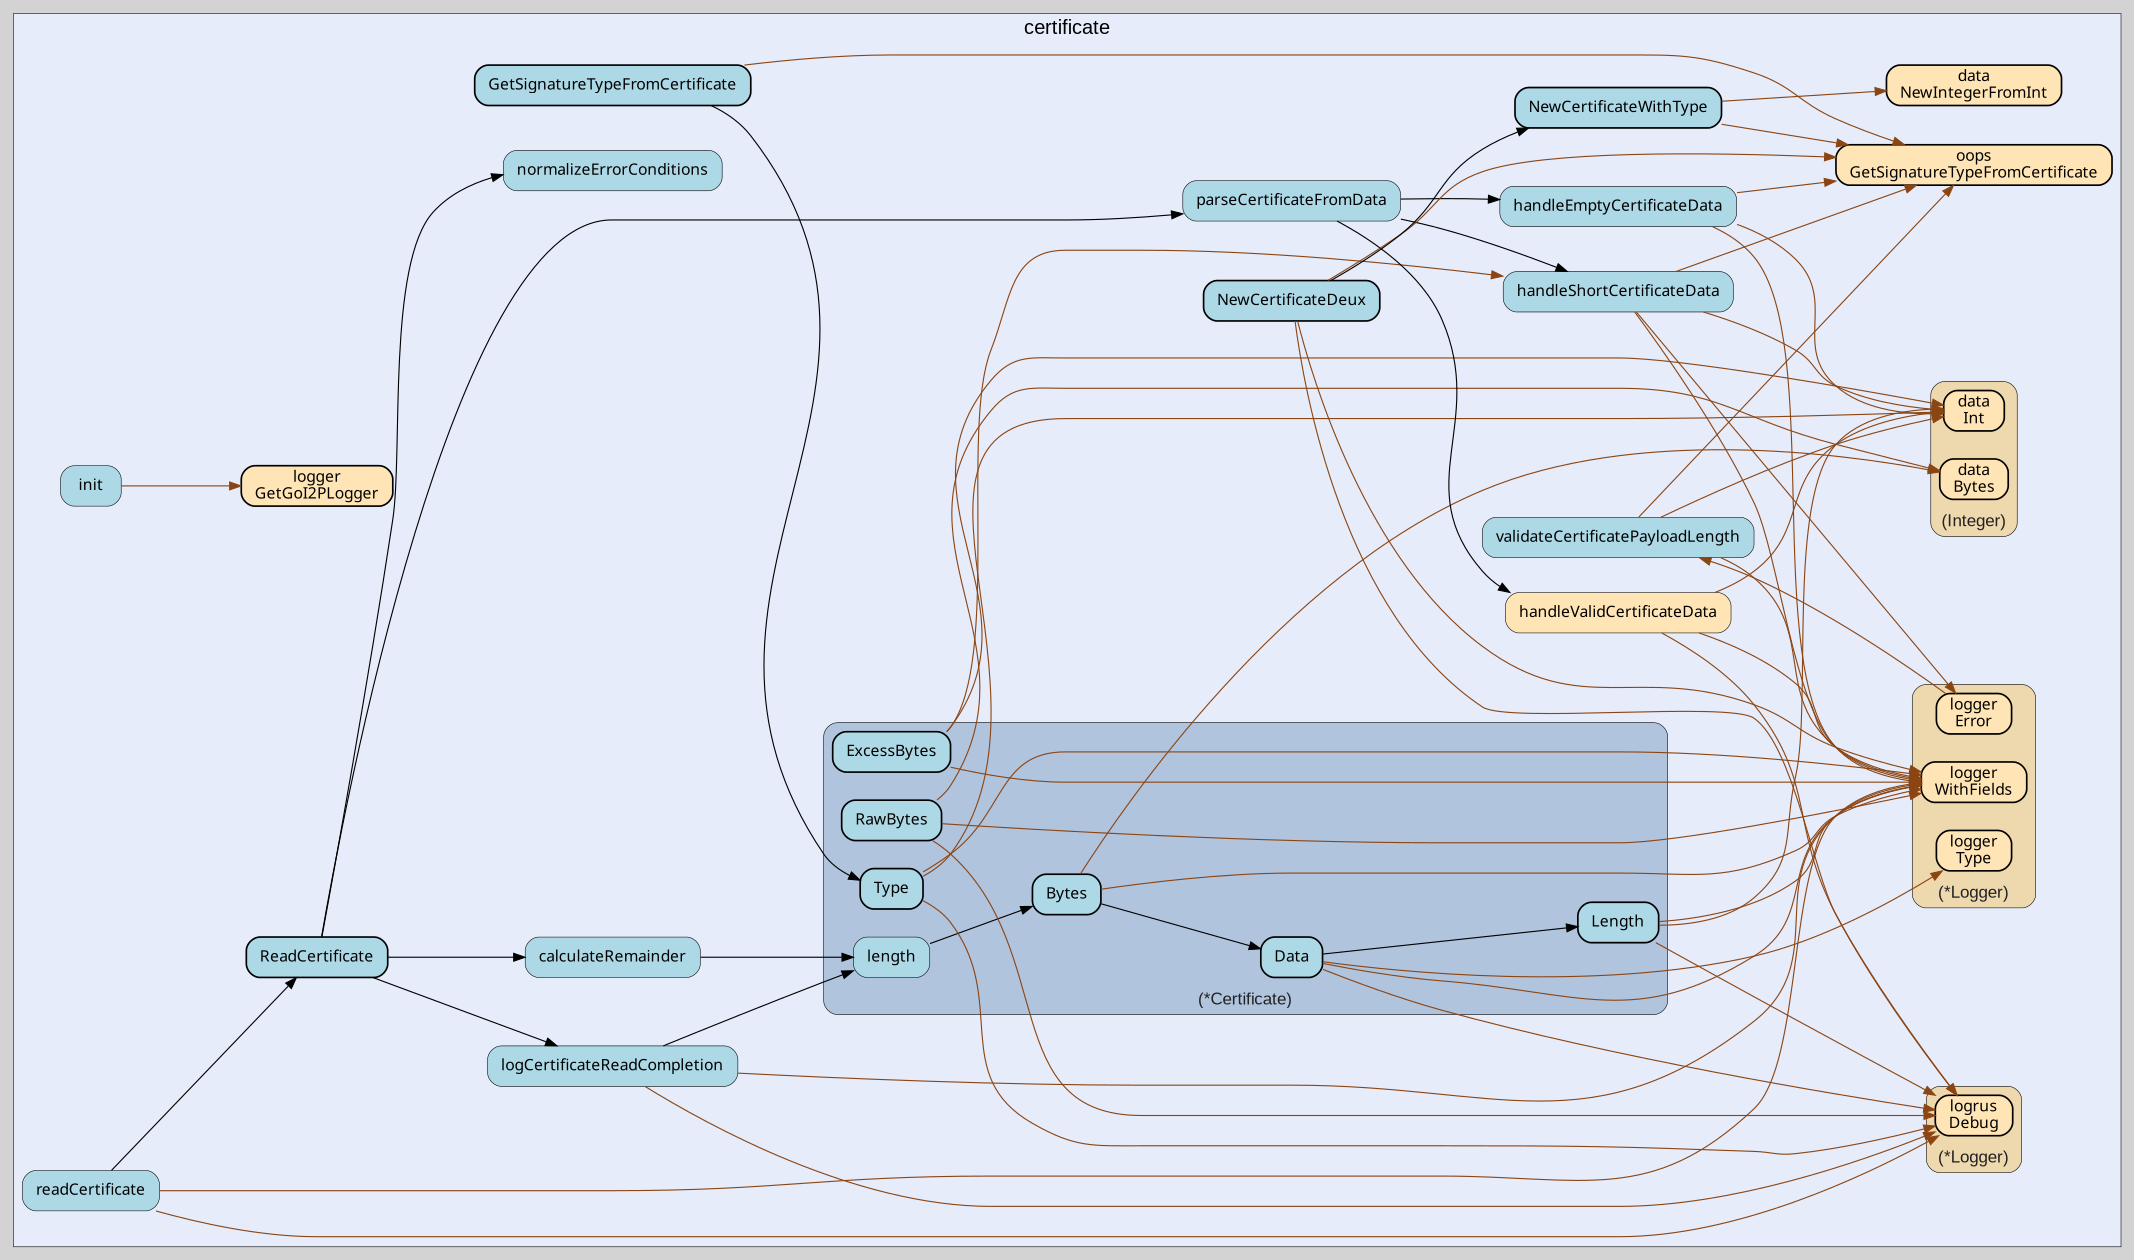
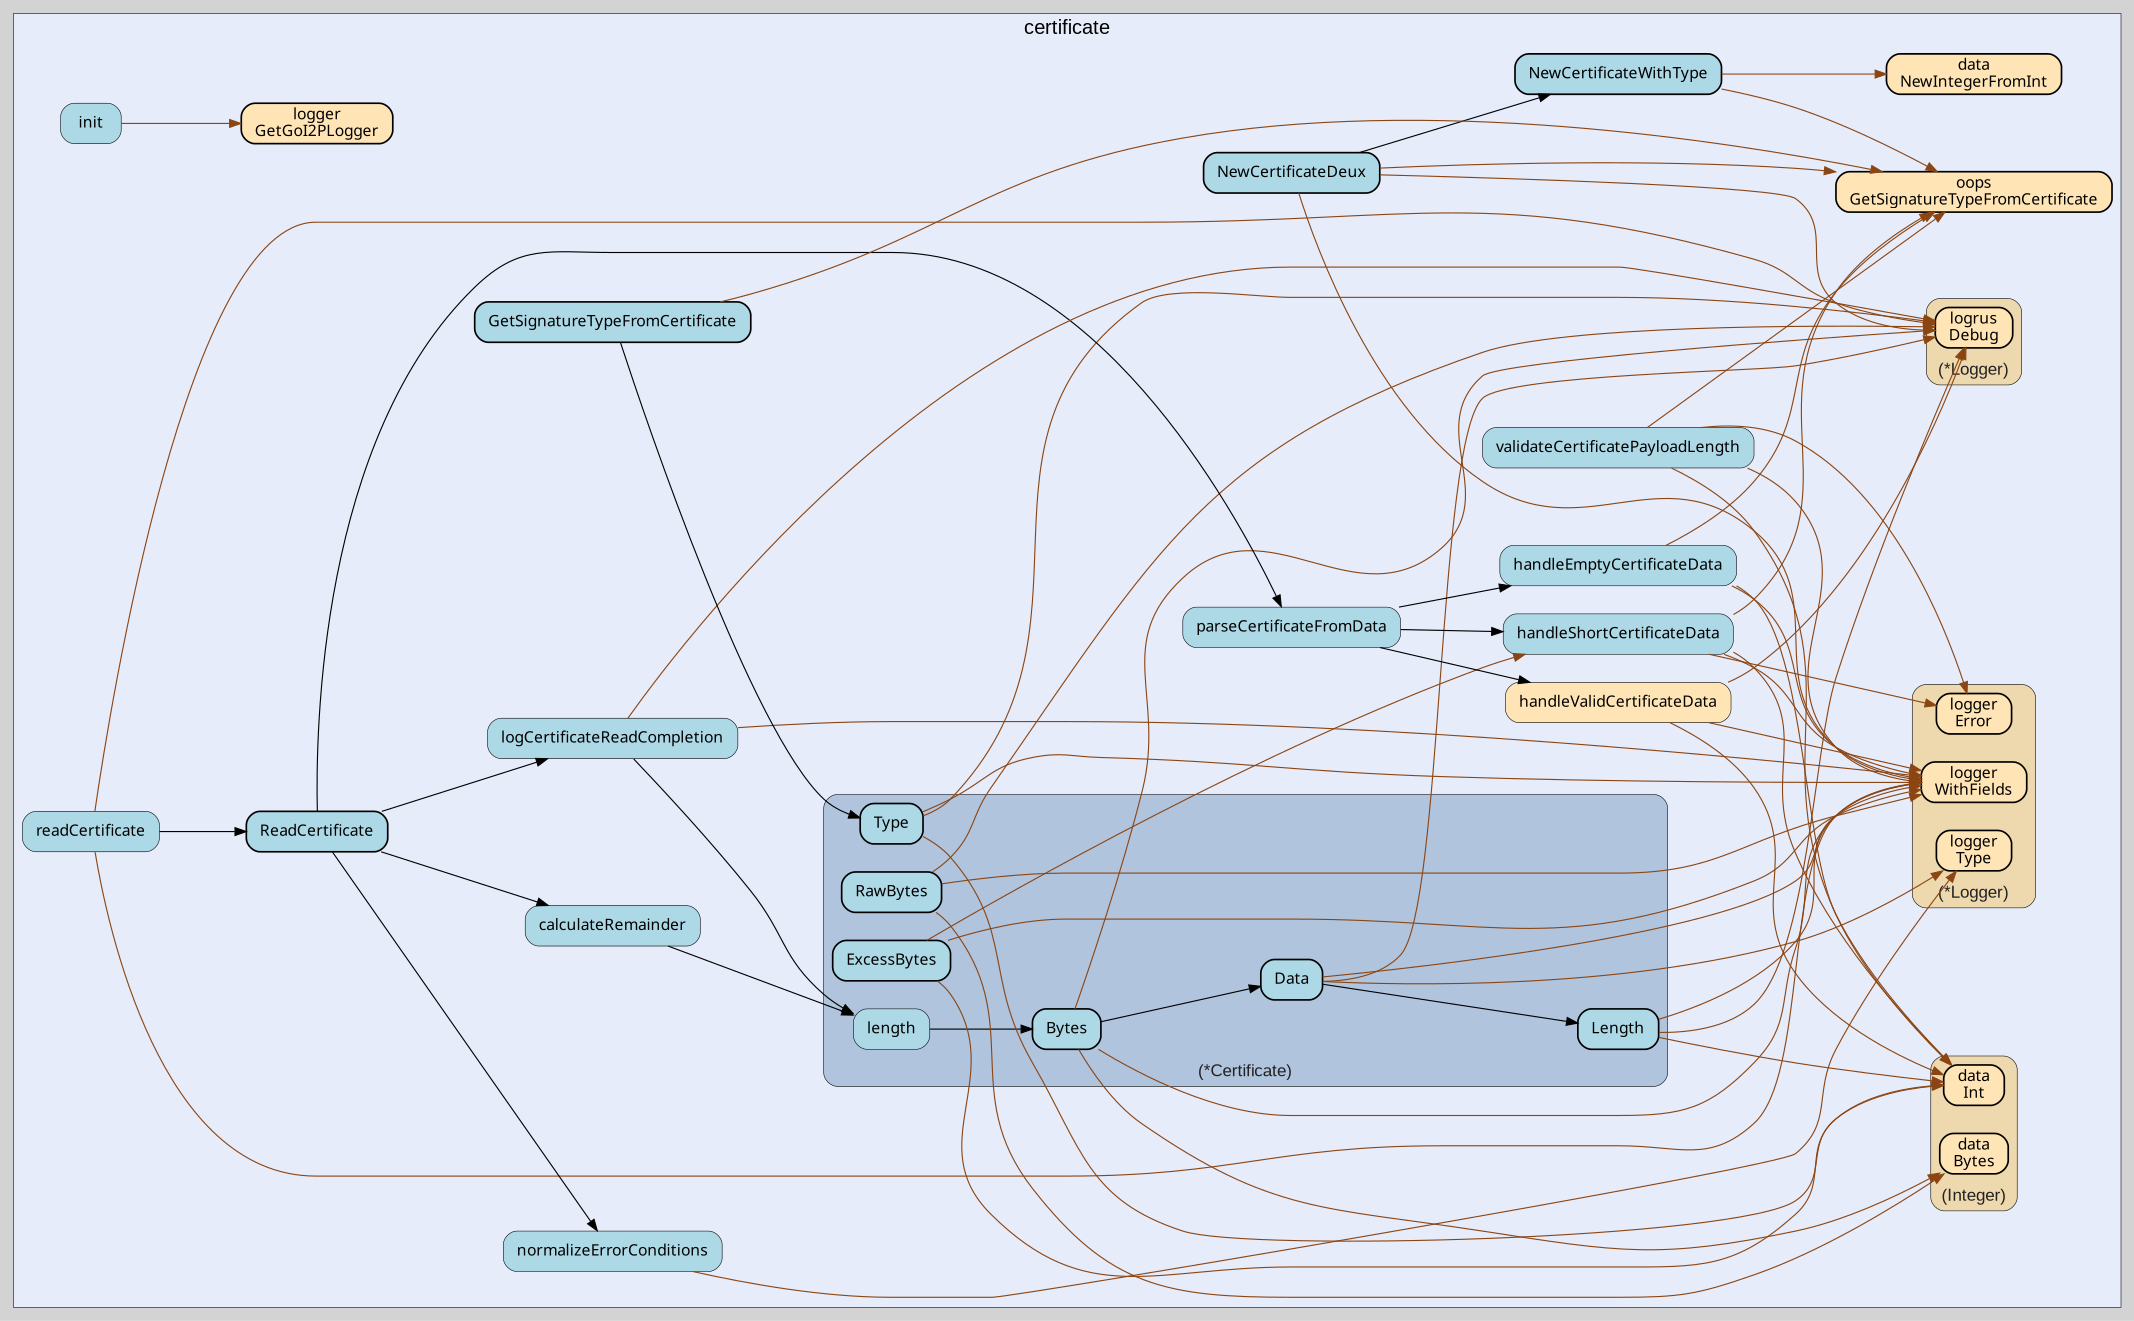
edge "Bytes" -> "logrus Debug": added
edge "logger Error" -> "validateCertificatePayloadLength": reversed
edge "normalizeErrorConditions" -> "logger Type": added
